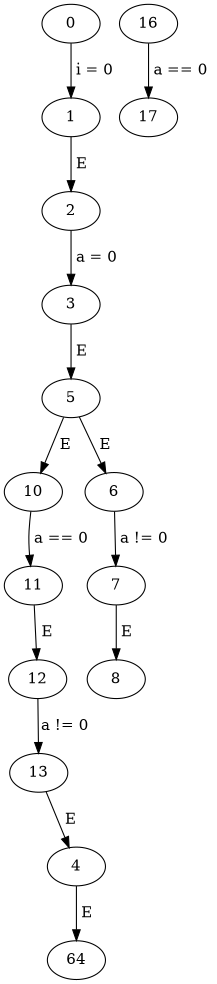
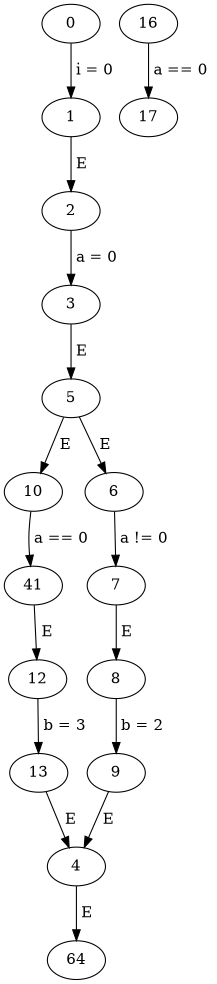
node "11": label "11" -> "41"
edge "12" -> "13": label " a != 0 " -> " b = 3 "
node "9": added
